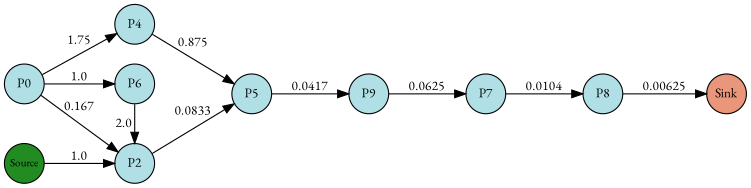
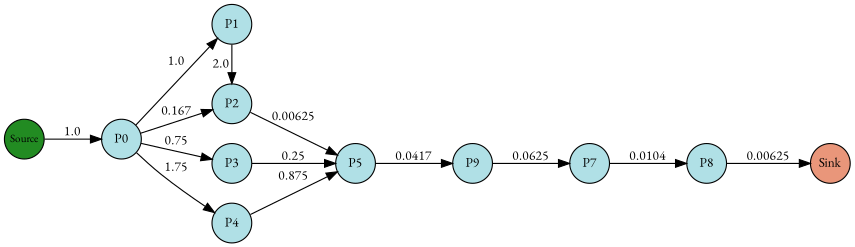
node "P6": label "P6" -> "P1"
edge "P2" -> "P5": label "0.0833" -> "0.00625"
edge "Source" -> "P2": now "Source" -> "P0"
node "P3": added
